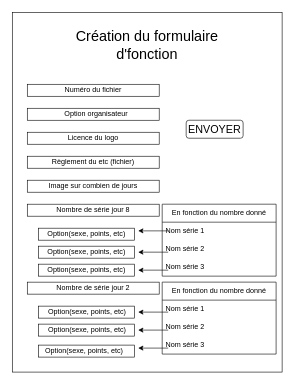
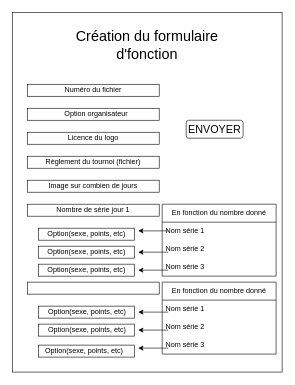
node "Règlement du etc (fichier)": label "Règlement du etc (fichier)" -> "Règlement du tournoi (fichier)"
node "Nombre de série jour 8": label "Nombre de série jour 8" -> "Nombre de série jour 1"
node "Nombre de série jour 2": removed
